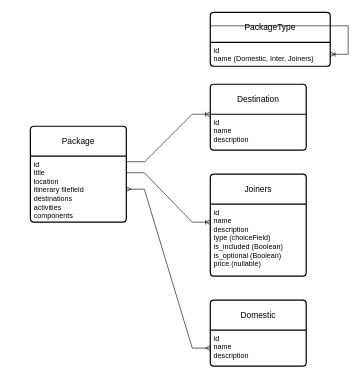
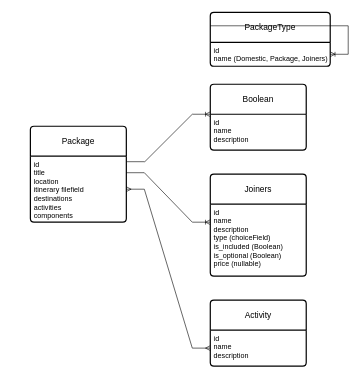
node "id name (Domestic, Inter, Joiners)": label "id name (Domestic, Inter, Joiners)" -> "id name (Domestic, Package, Joiners)"
node "Destination": label "Destination" -> "Boolean"
node "Domestic": label "Domestic" -> "Activity"
